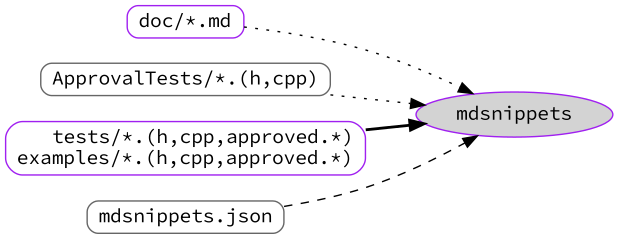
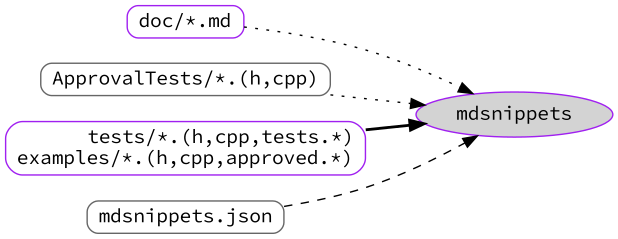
node "tests/*.(h,cpp,approved.*) examples/*.(h,cpp,approved.*)": label "tests/*.(h,cpp,approved.*) examples/*.(h,cpp,approved.*)" -> "tests/*.(h,cpp,tests.*) examples/*.(h,cpp,approved.*)"
